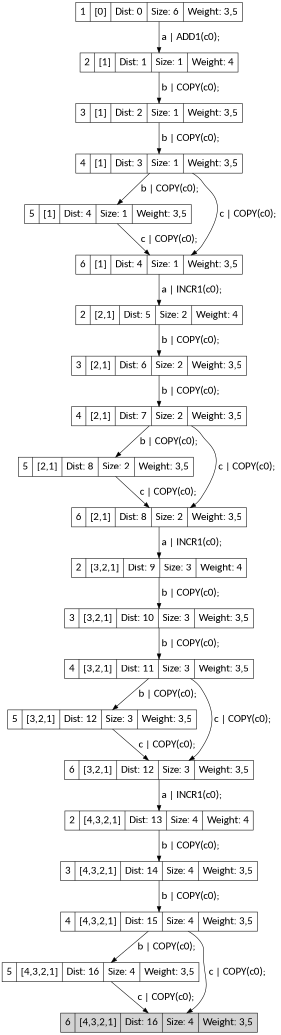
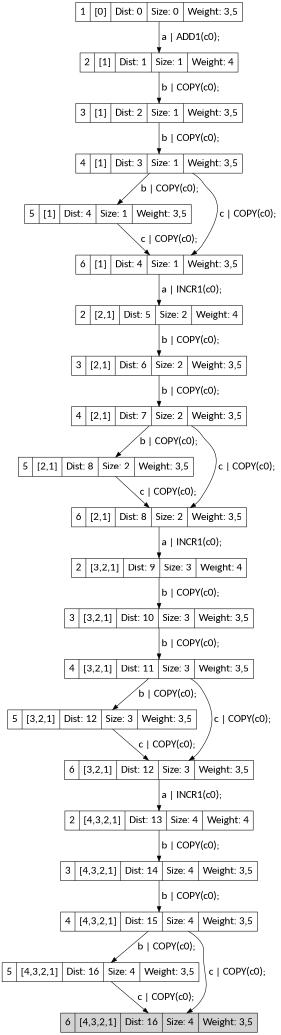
node "1": text "Size: 6" -> "Size: 0"
